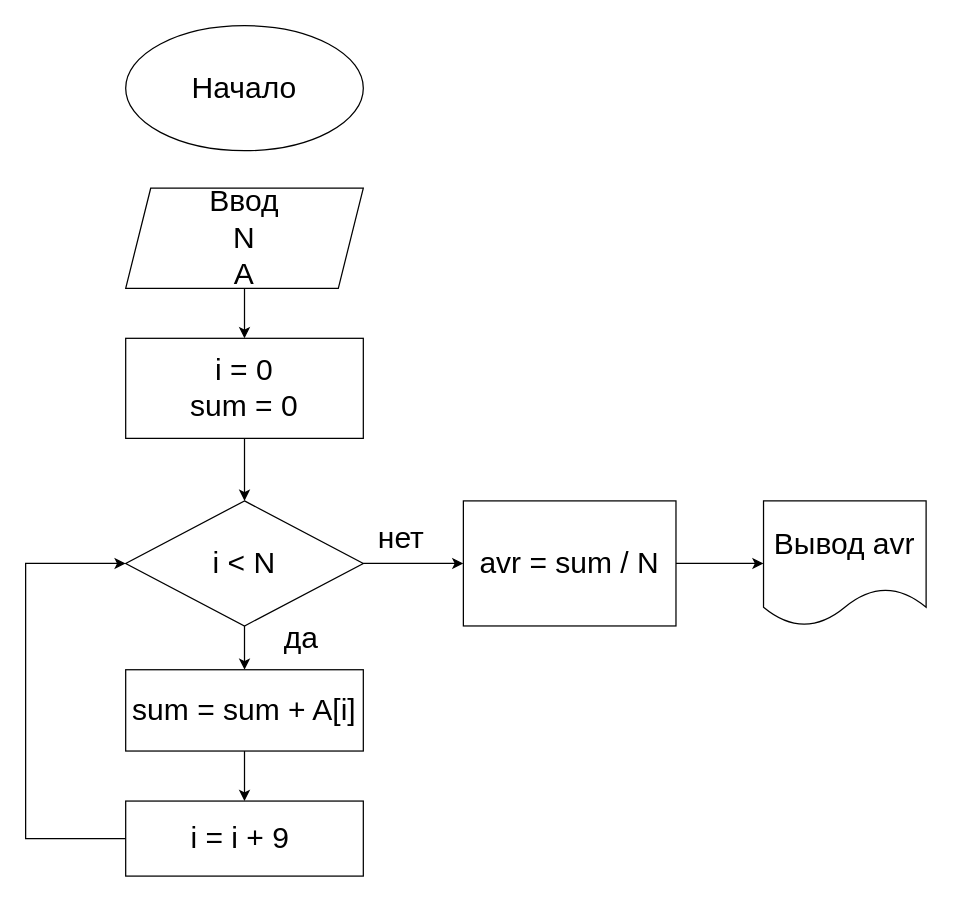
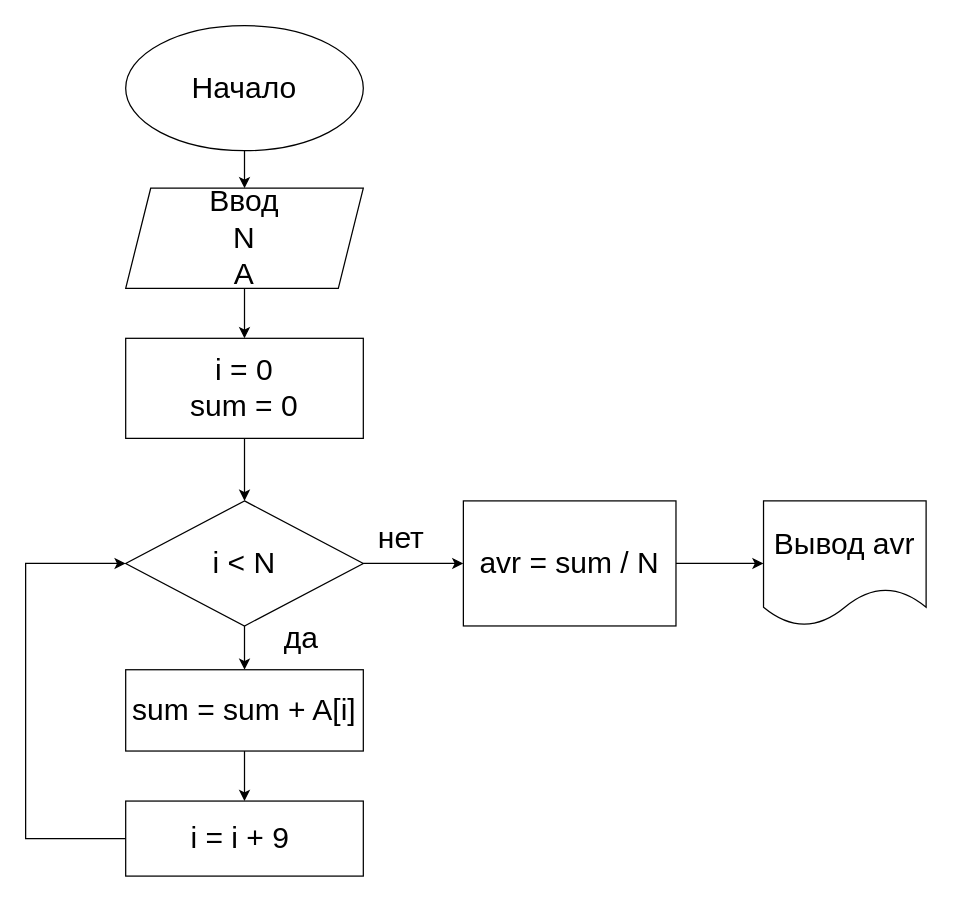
edge "Начало" -> "Ввод N A": added
